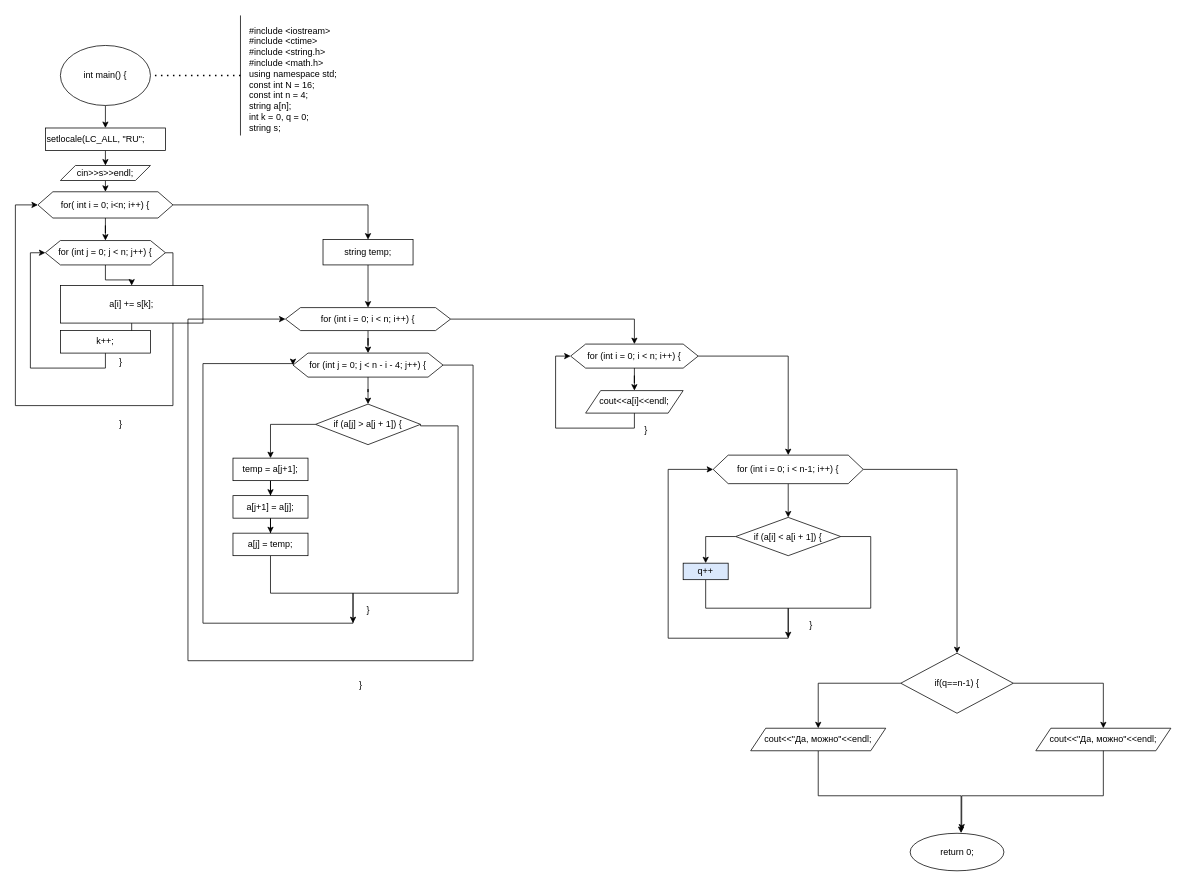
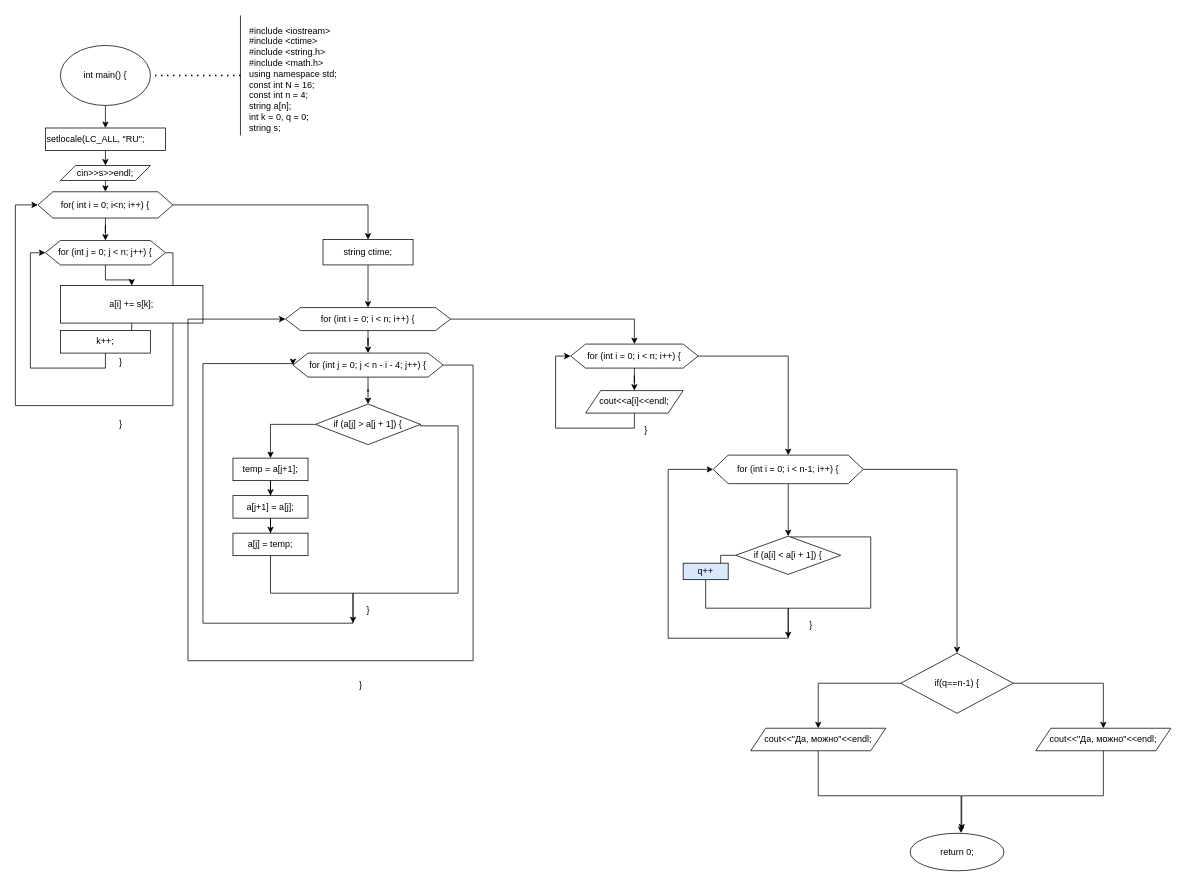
node "string temp;": label "string temp;" -> "string ctime;"
node "if (a[i] < a[i + 1]) {": moved (788, 536) -> (788, 555)
